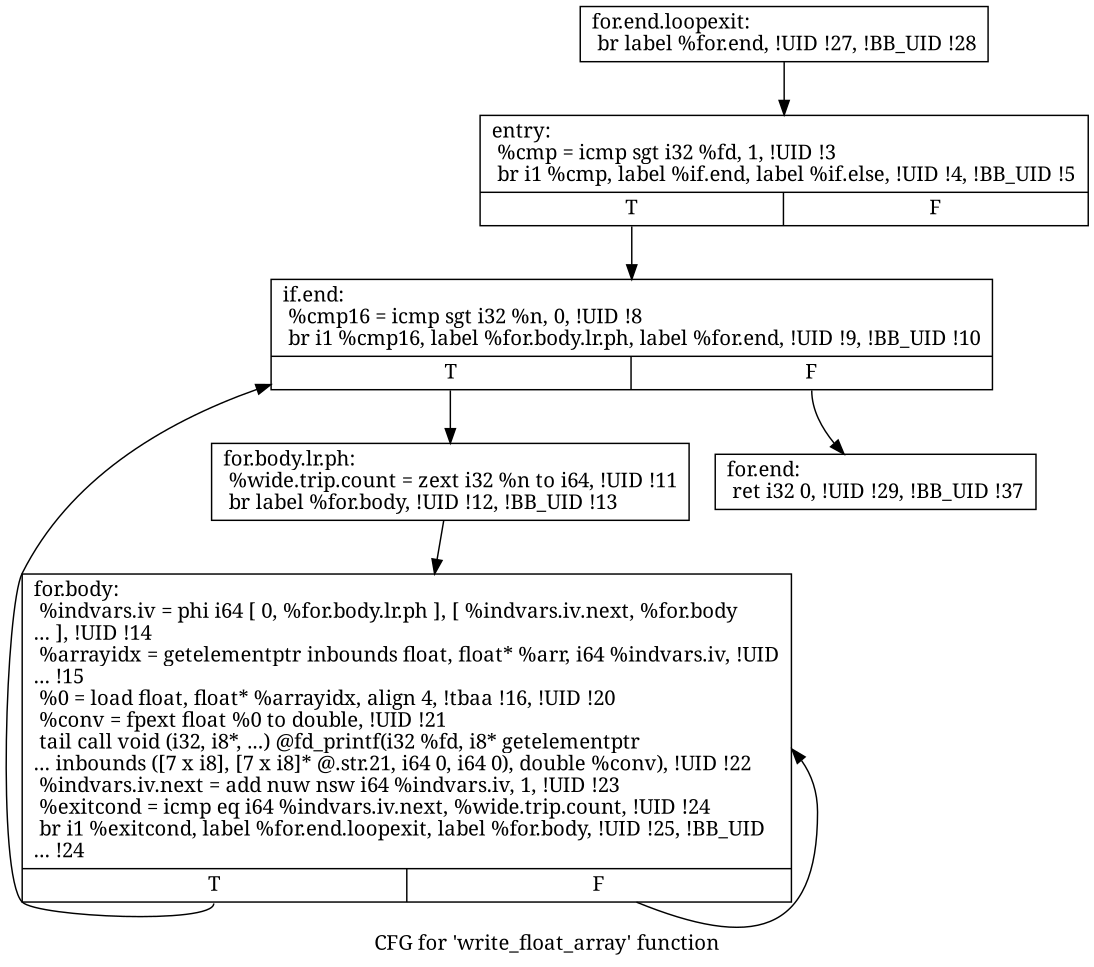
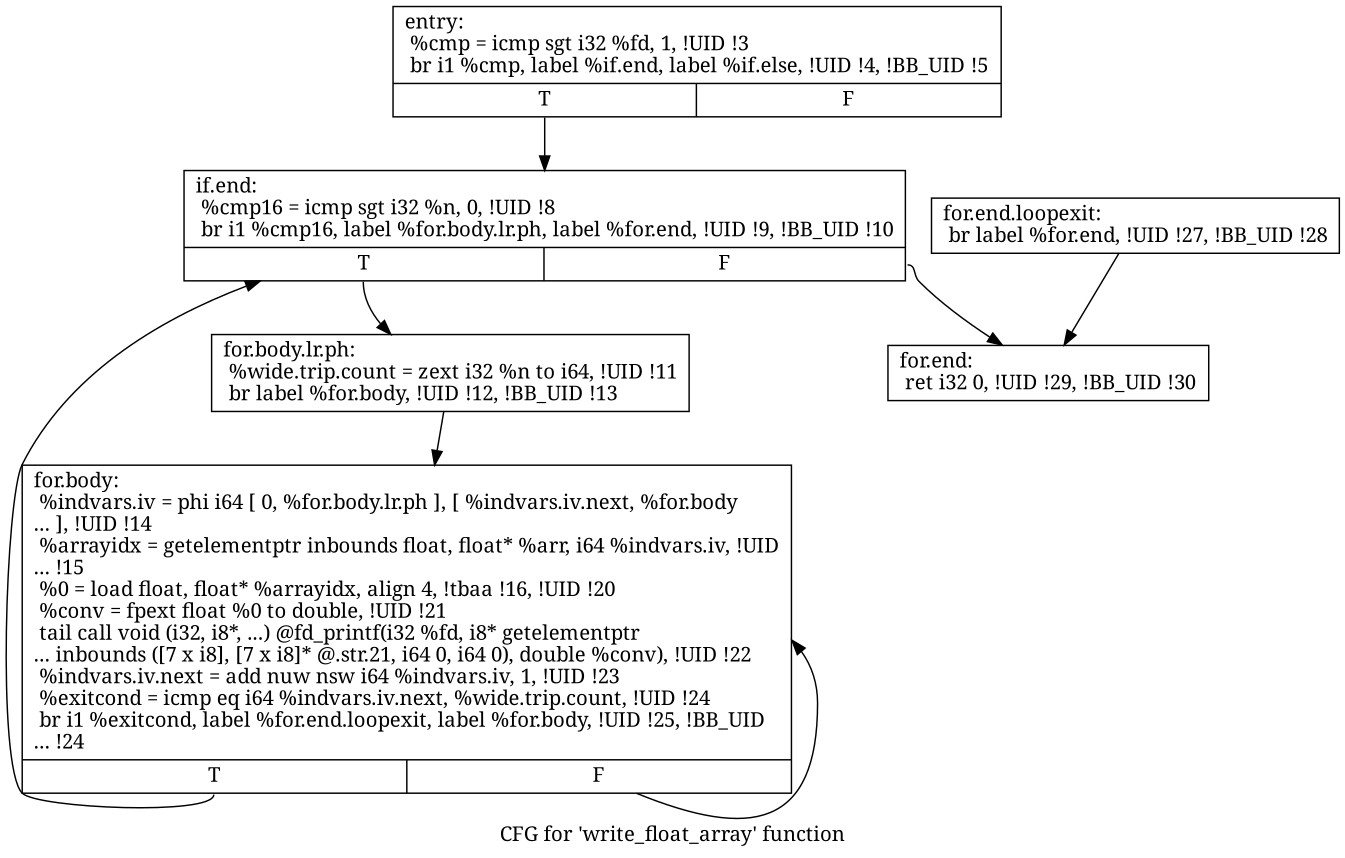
edge "for.end.loopexit:" -> "entry:": now "for.end.loopexit:" -> "for.end:"
node "for.end:": text "ret i32 0, !UID !29, !BB_UID !37" -> "ret i32 0, !UID !29, !BB_UID !30"
